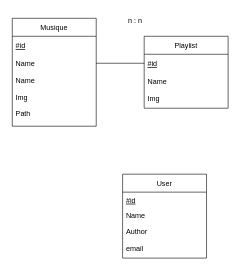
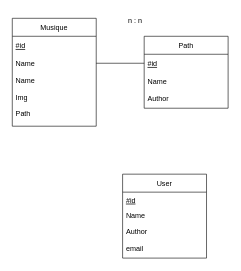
node "Playlist": label "Playlist" -> "Path"
node "Img": label "Img" -> "Author"
